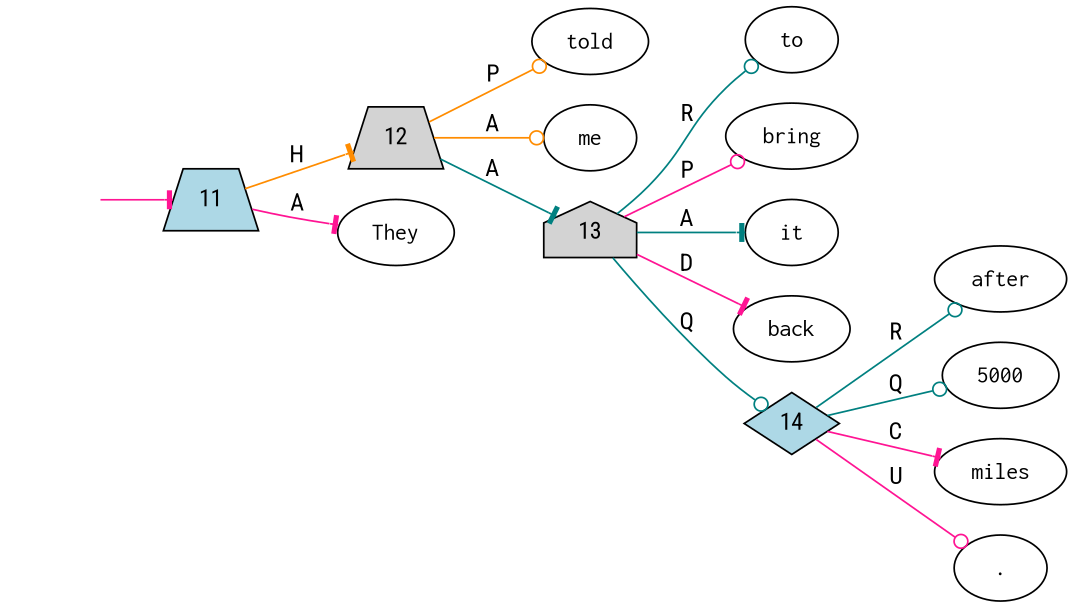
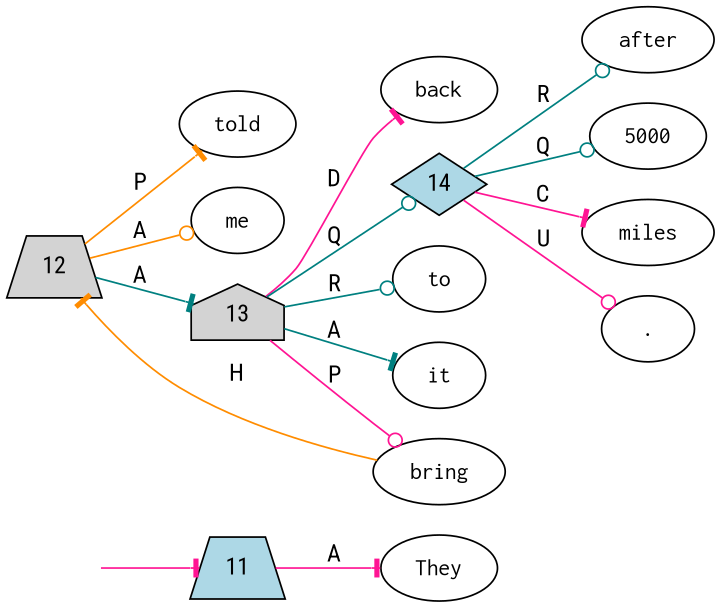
edge "12" -> "told": arrowhead odot -> tee
edge "11" -> "12": now "bring" -> "12"
